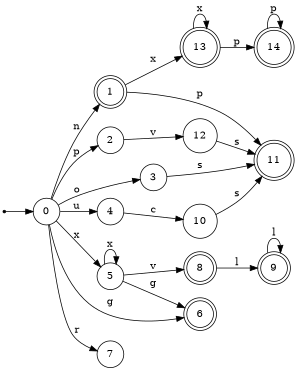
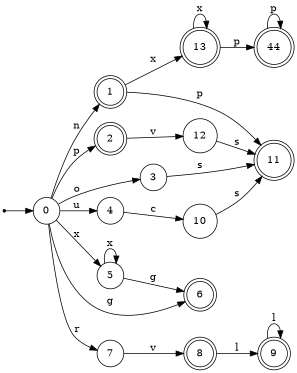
node "14": label "14" -> "44"
node "2": shape circle -> doublecircle
edge "5" -> "8": now "7" -> "8"
